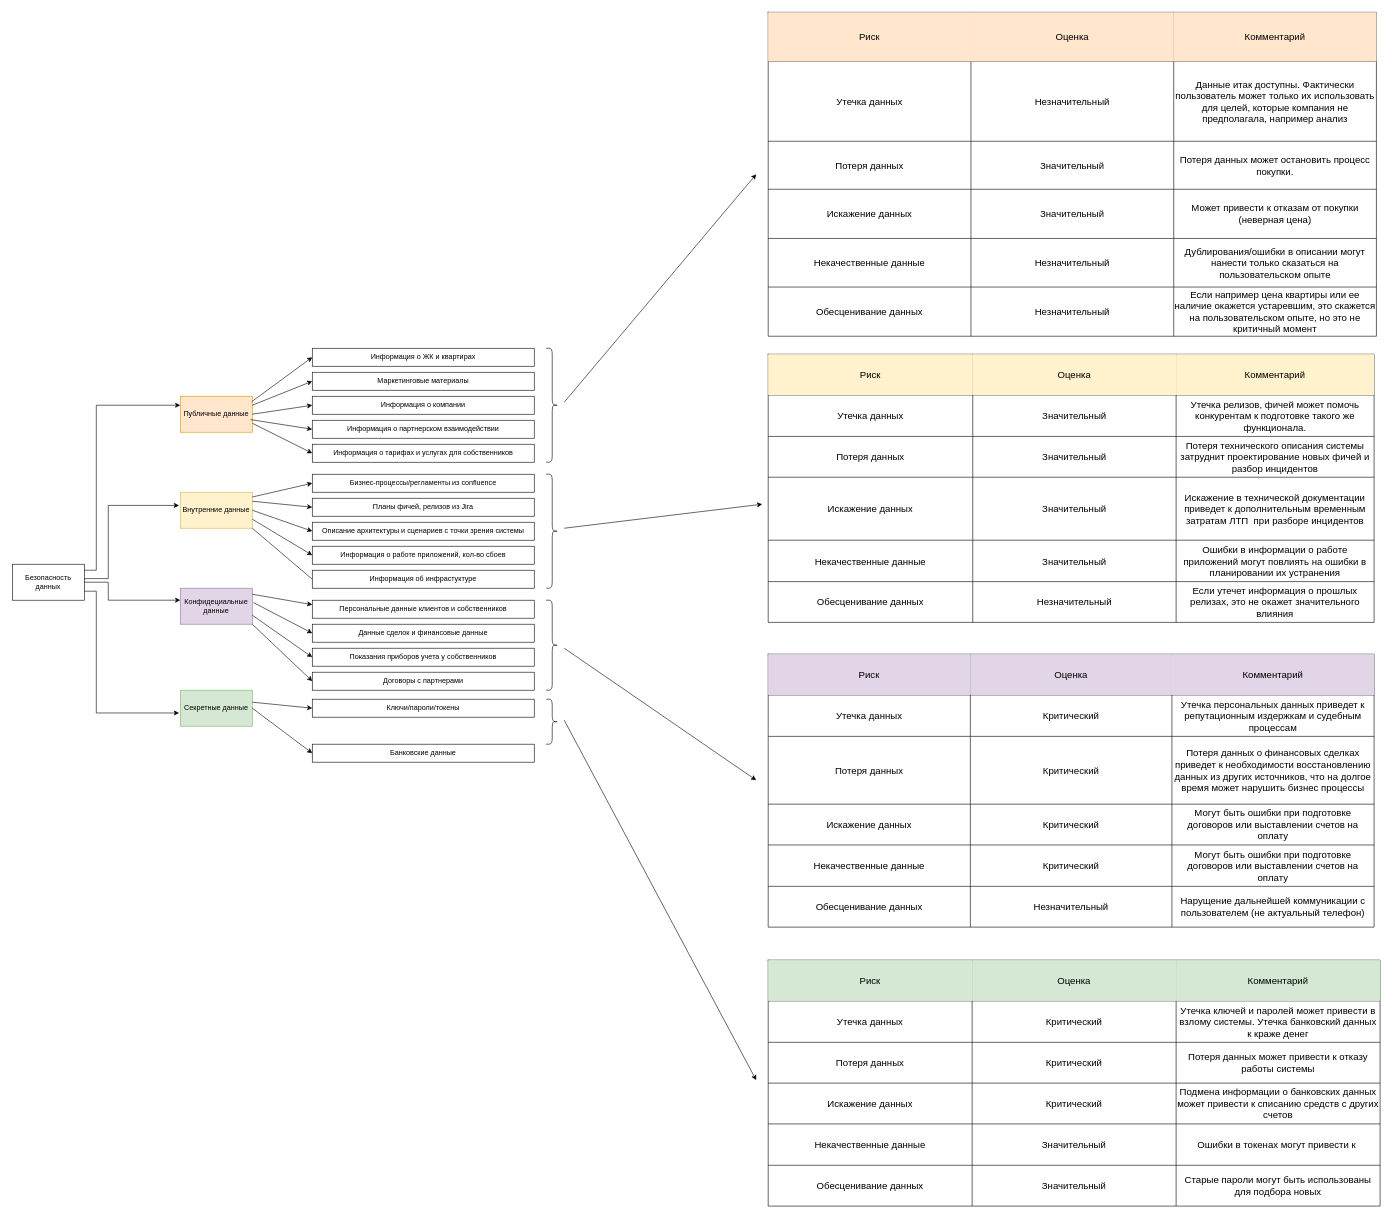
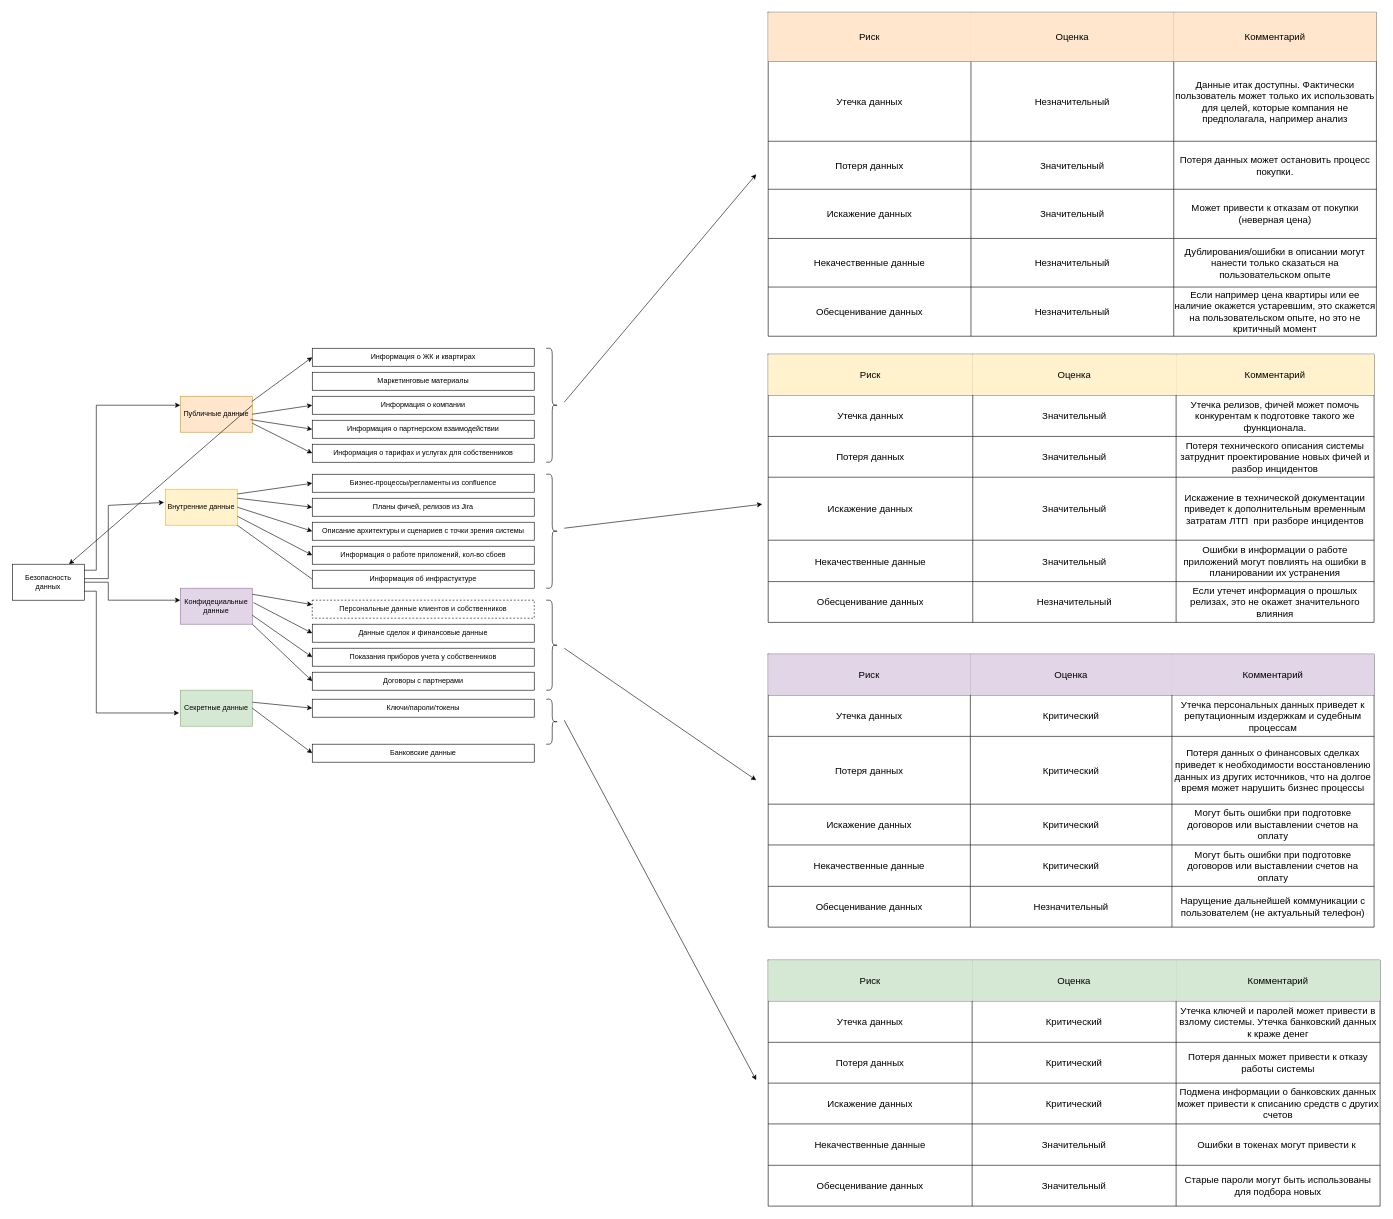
edge "Публичные данные" -> "Маркетинговые материалы": now "Публичные данные" -> "Безопасность данных"
node "Внутренние данные": moved (216, 510) -> (201, 507)
node "Персональные данные клиентов и собственников": style solid -> dashed
